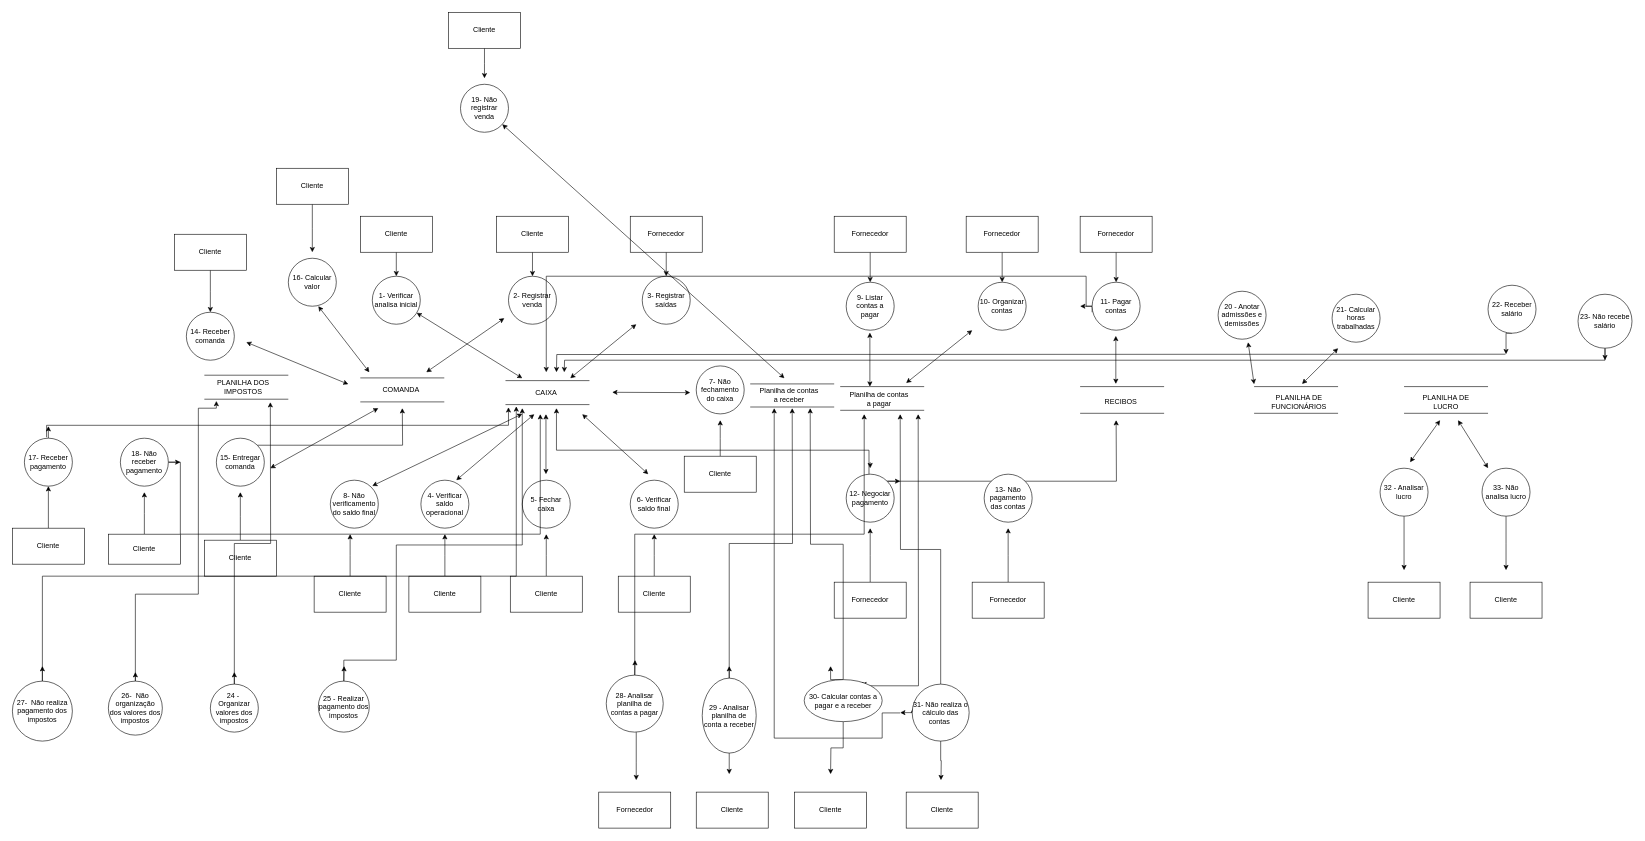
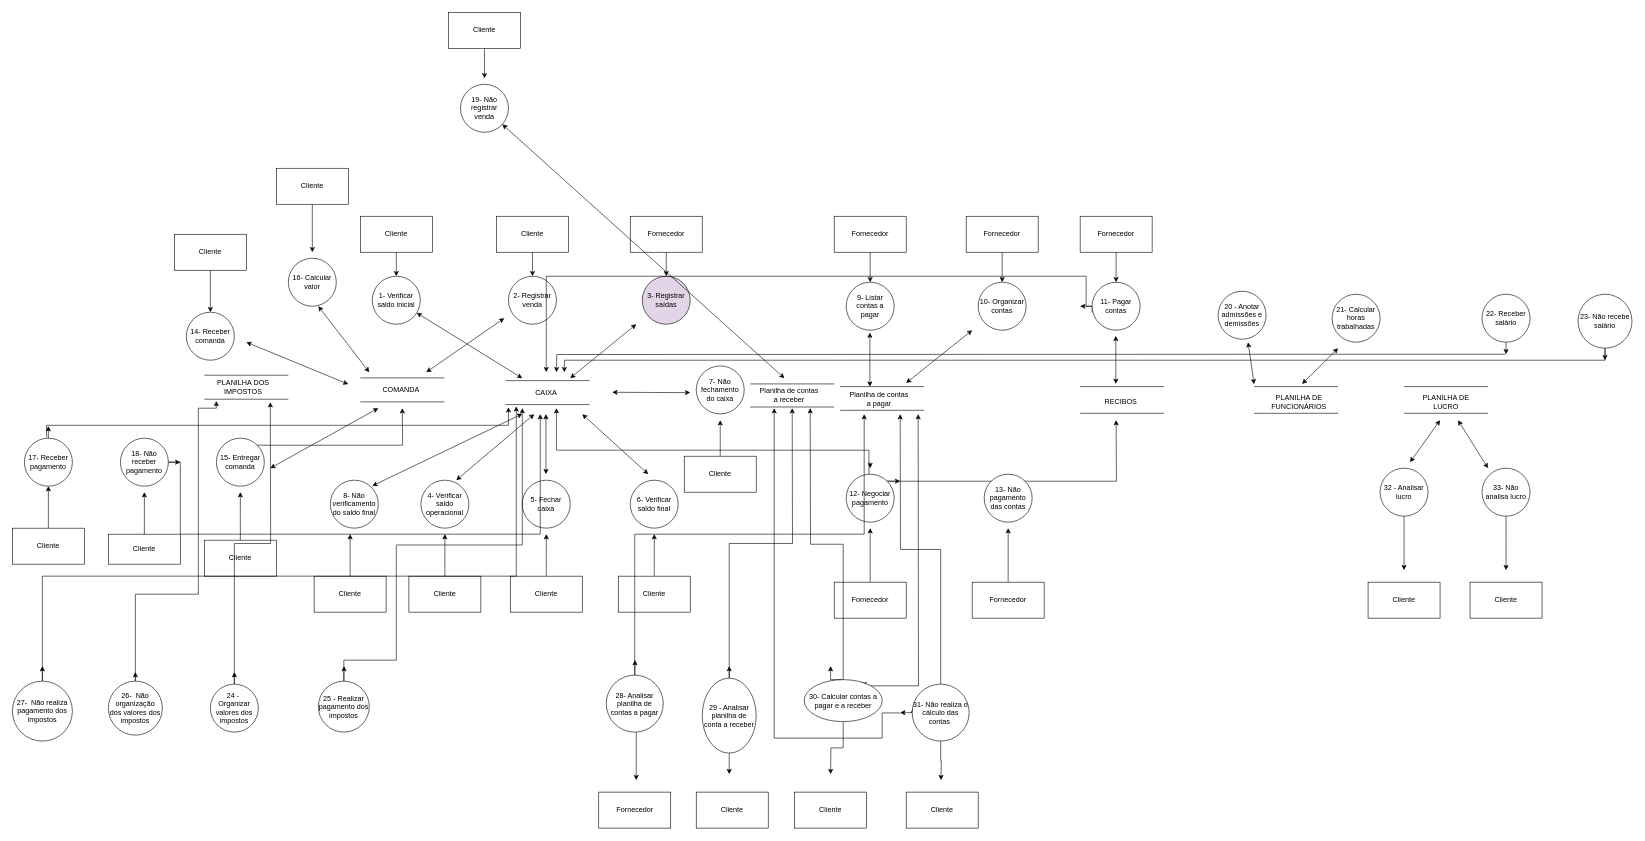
node "1- Verificar analisa inicial": label "1- Verificar analisa inicial" -> "1- Verificar saldo inicial"
node "3- Registrar saídas": fillcolor #ffffff -> #e1d5e7
node "22- Receber salário": moved (1512, 309) -> (1506, 318)
